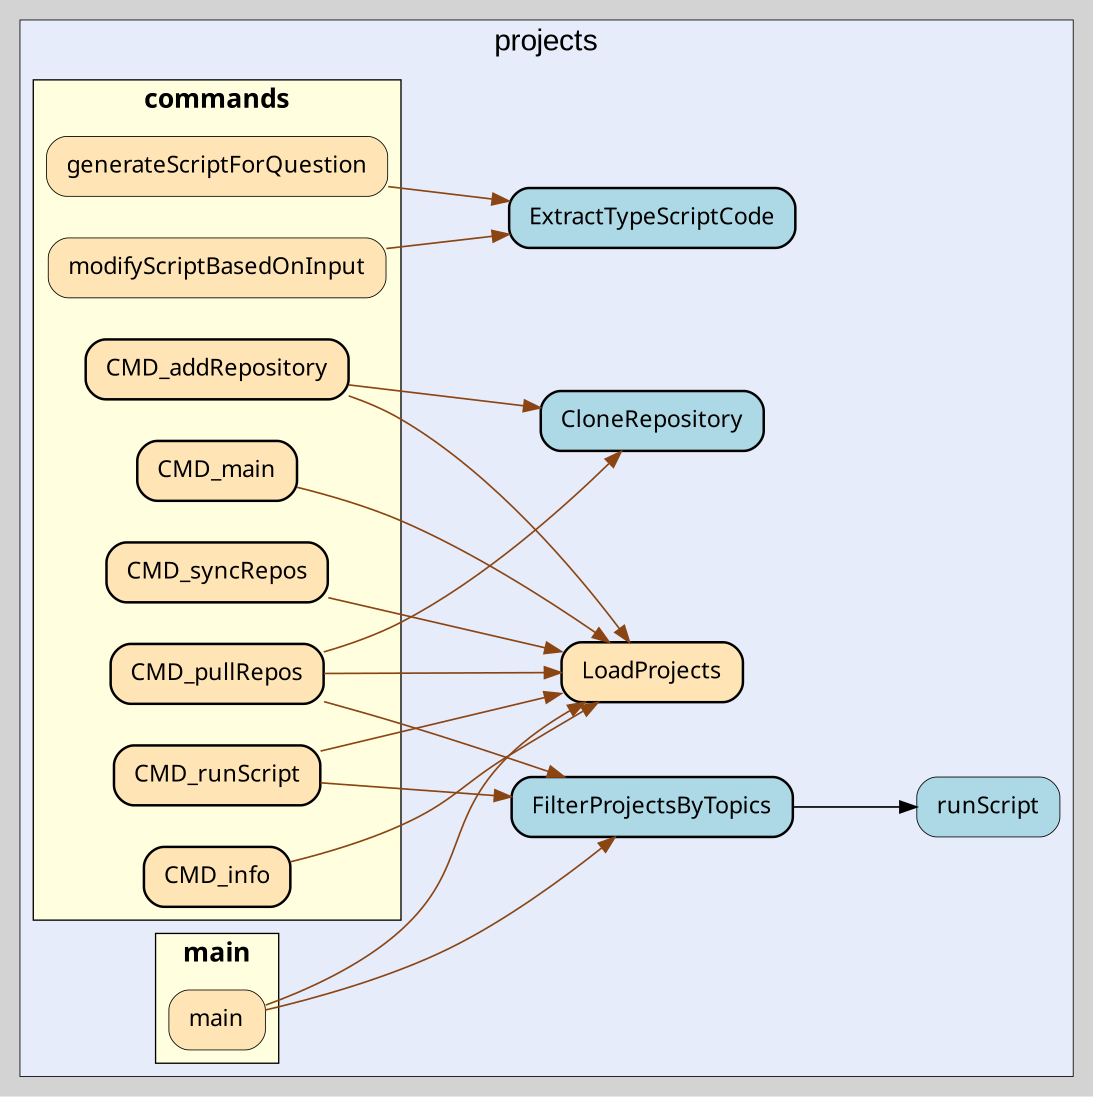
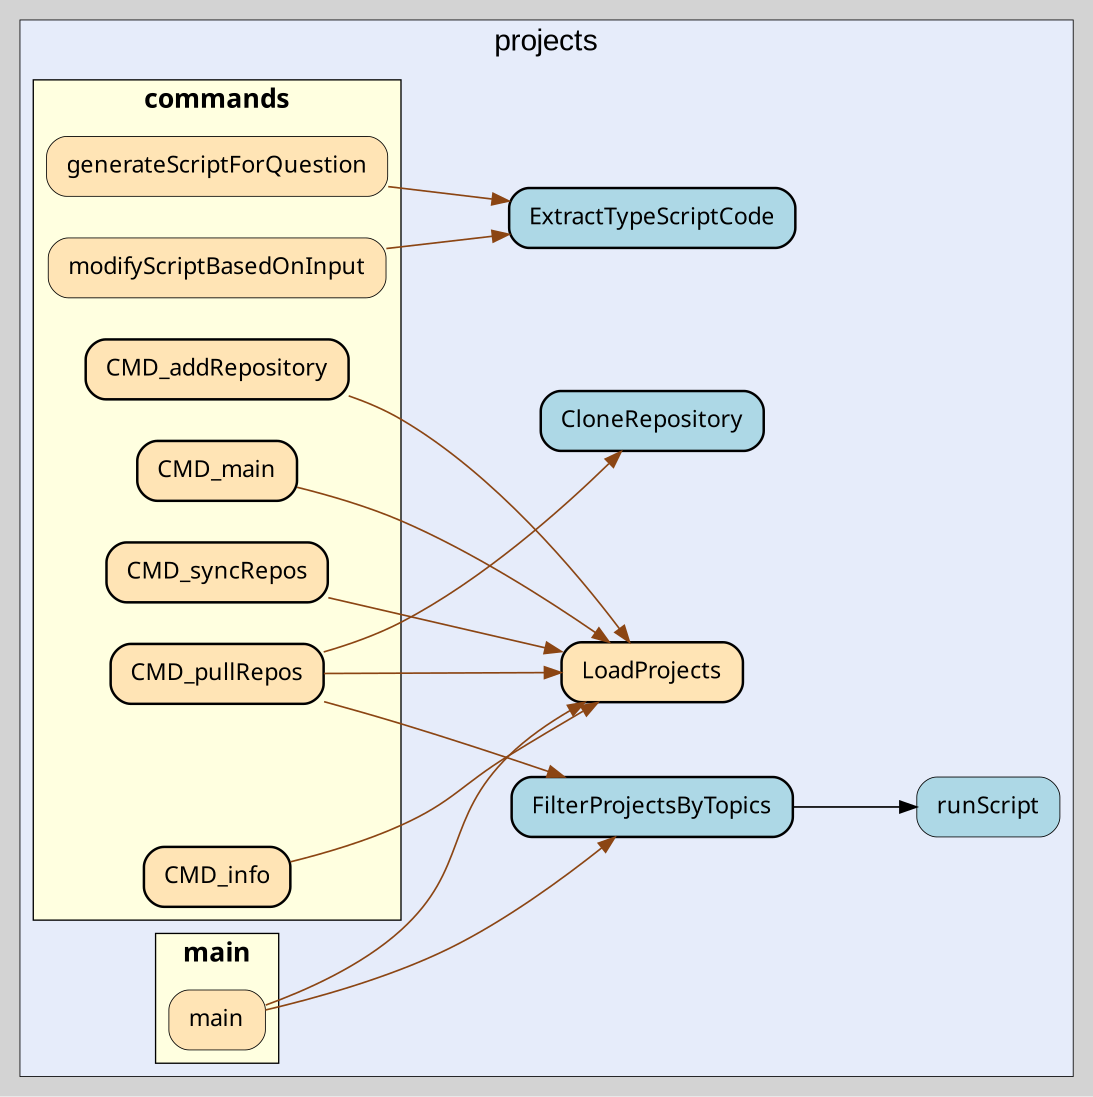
edge "CMD_addRepository" -> "CloneRepository": removed
node "CMD_runScript": removed
